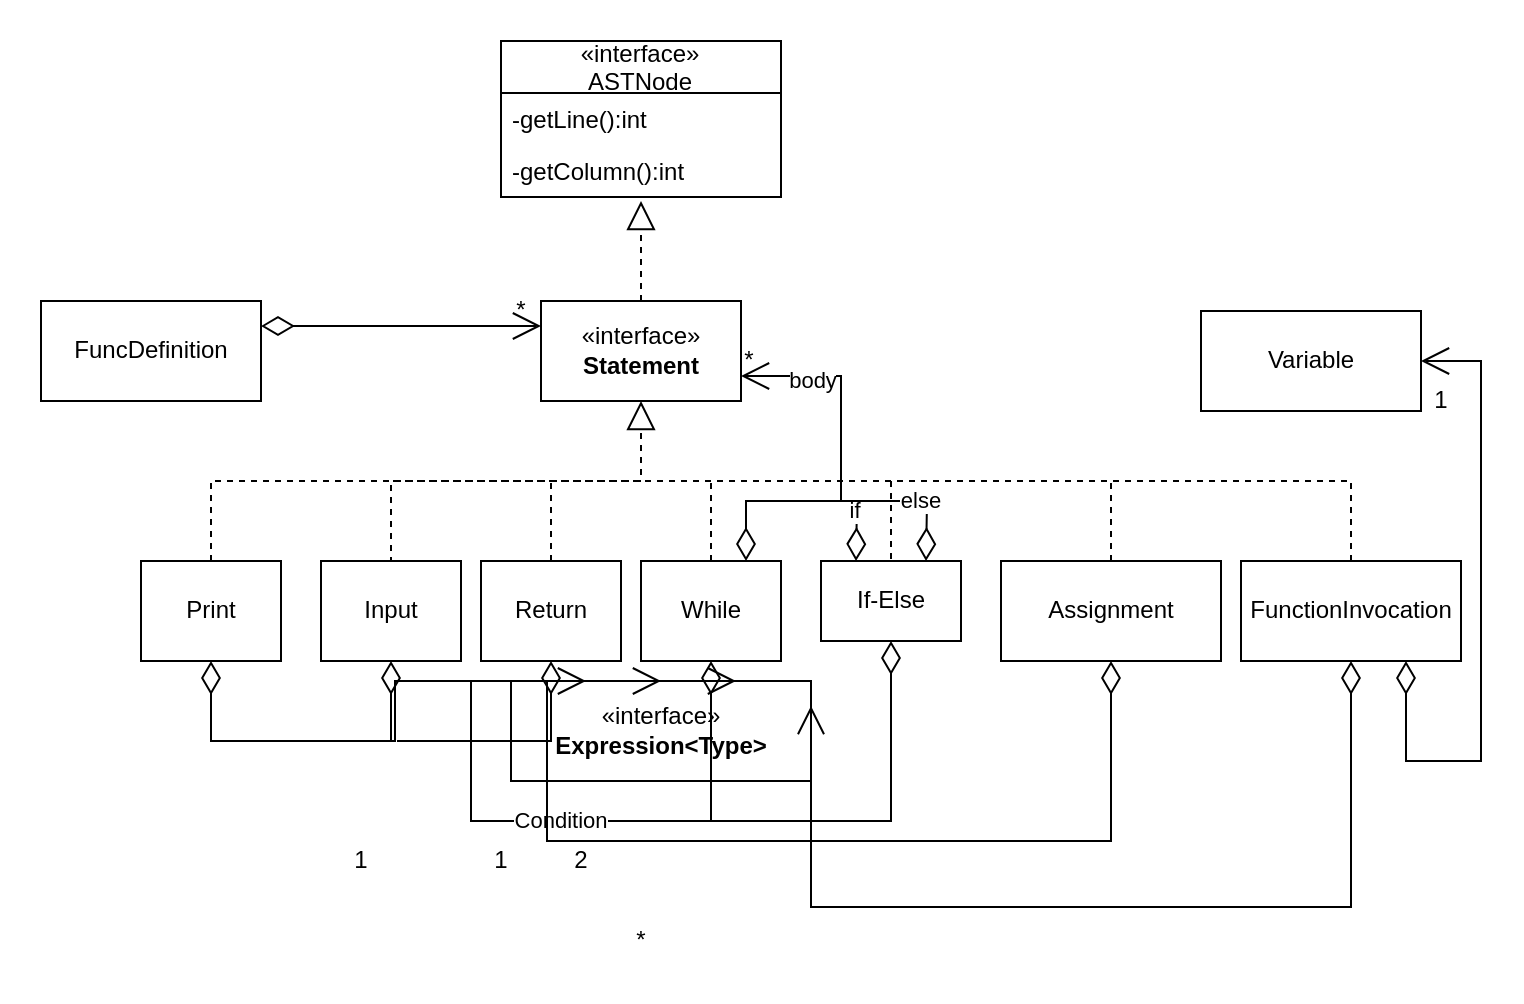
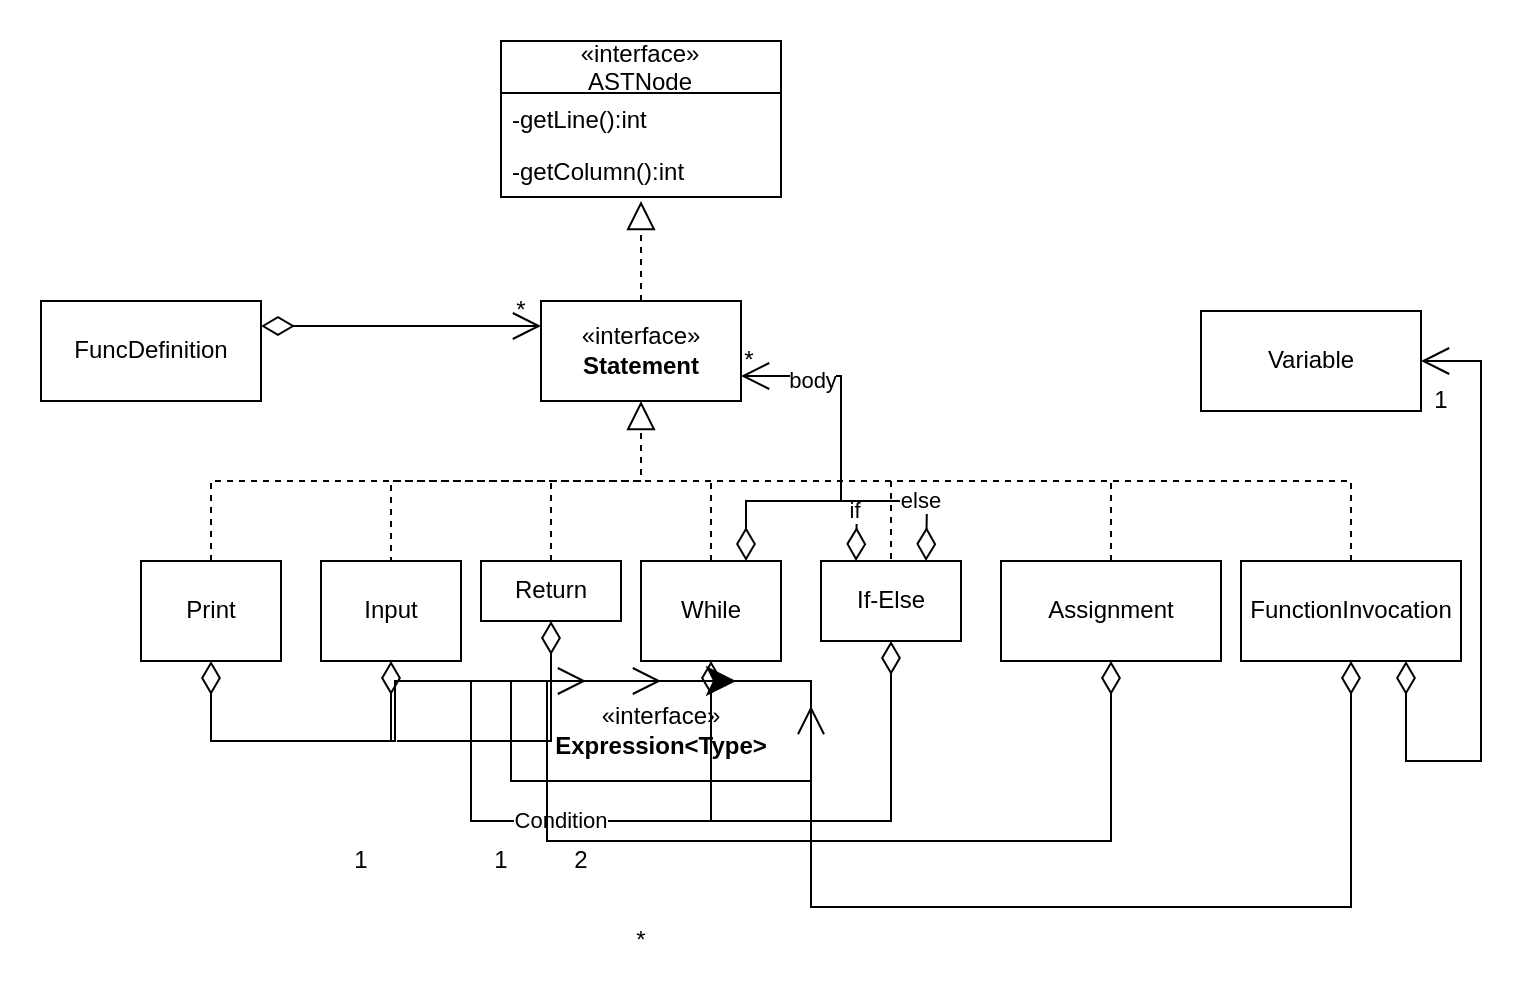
node "Return": size 140x100 -> 140x60
edge "Assignment" -- "«interface» Expression<Type>": arrowhead open -> classic
